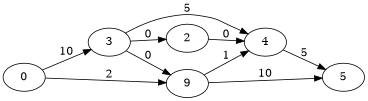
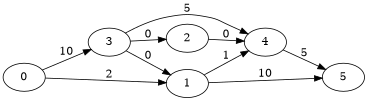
node "9": label "9" -> "1"
